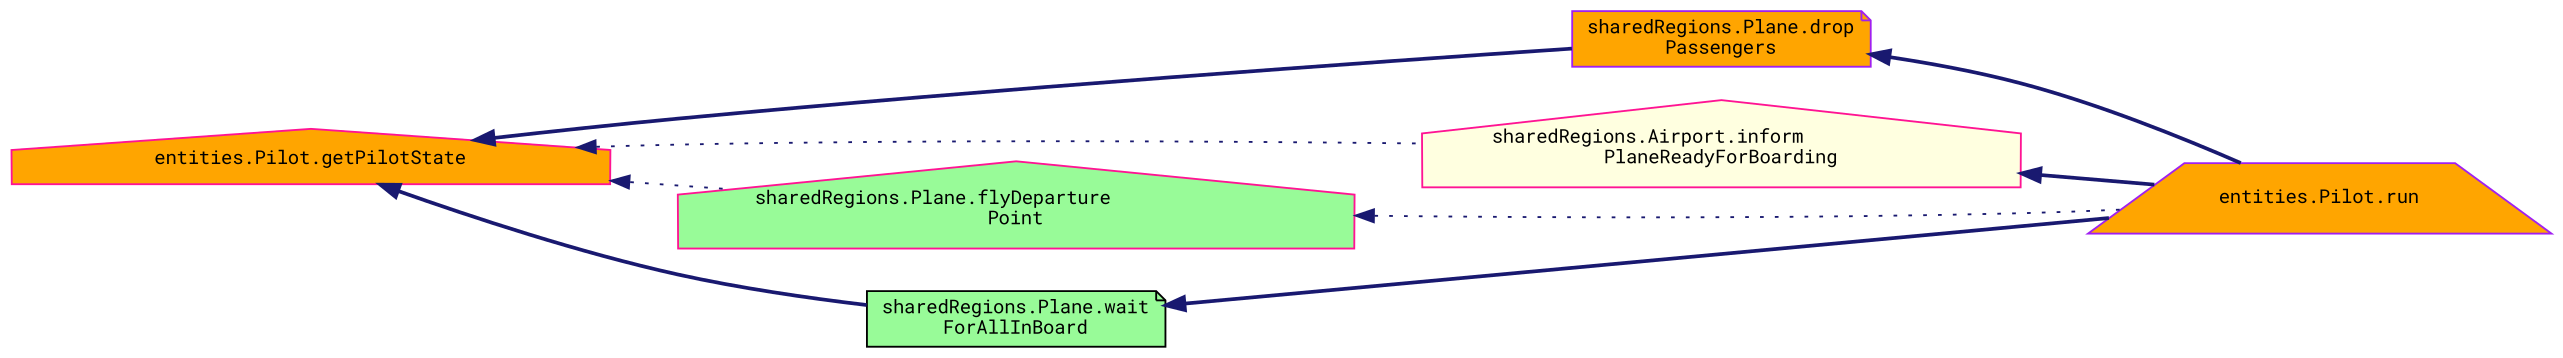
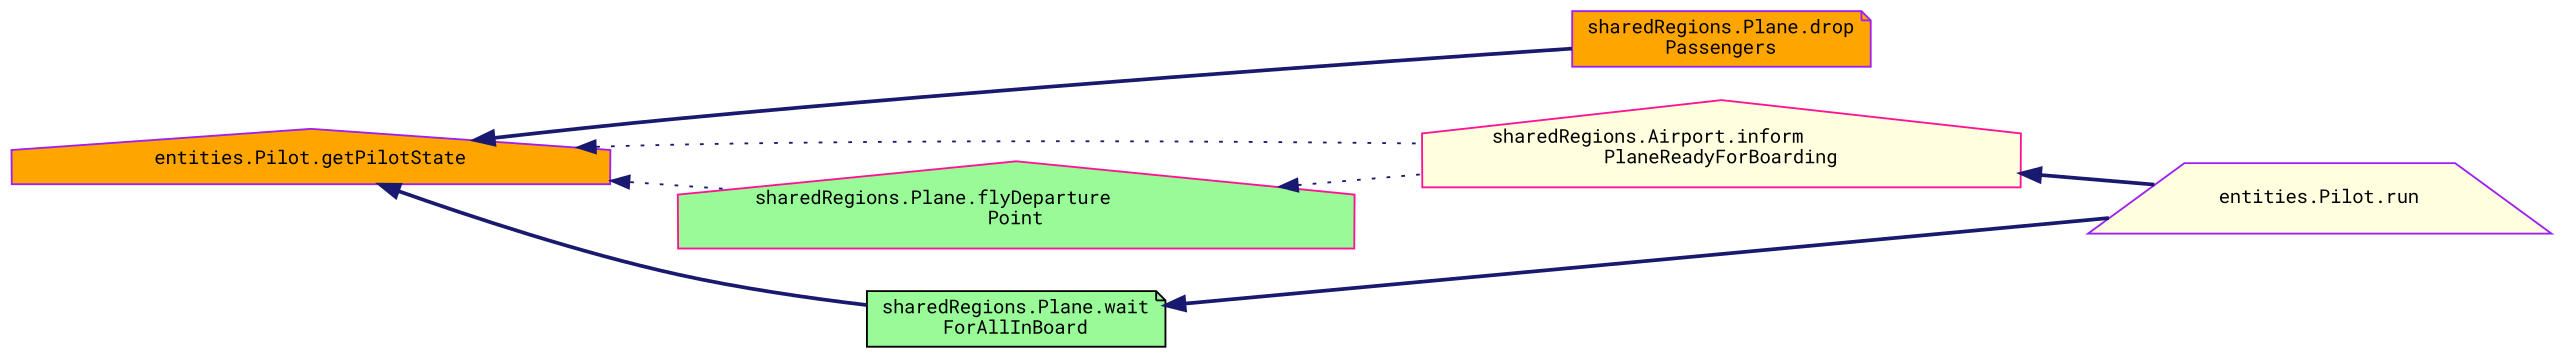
edge "entities.Pilot.run" -> "sharedRegions.Plane.drop Passengers": removed
node "entities.Pilot.getPilotState": color deeppink -> purple
node "entities.Pilot.run": fillcolor orange -> lightyellow
edge "entities.Pilot.run" -> "sharedRegions.Plane.flyDeparture Point": now "sharedRegions.Airport.inform PlaneReadyForBoarding" -> "sharedRegions.Plane.flyDeparture Point"
